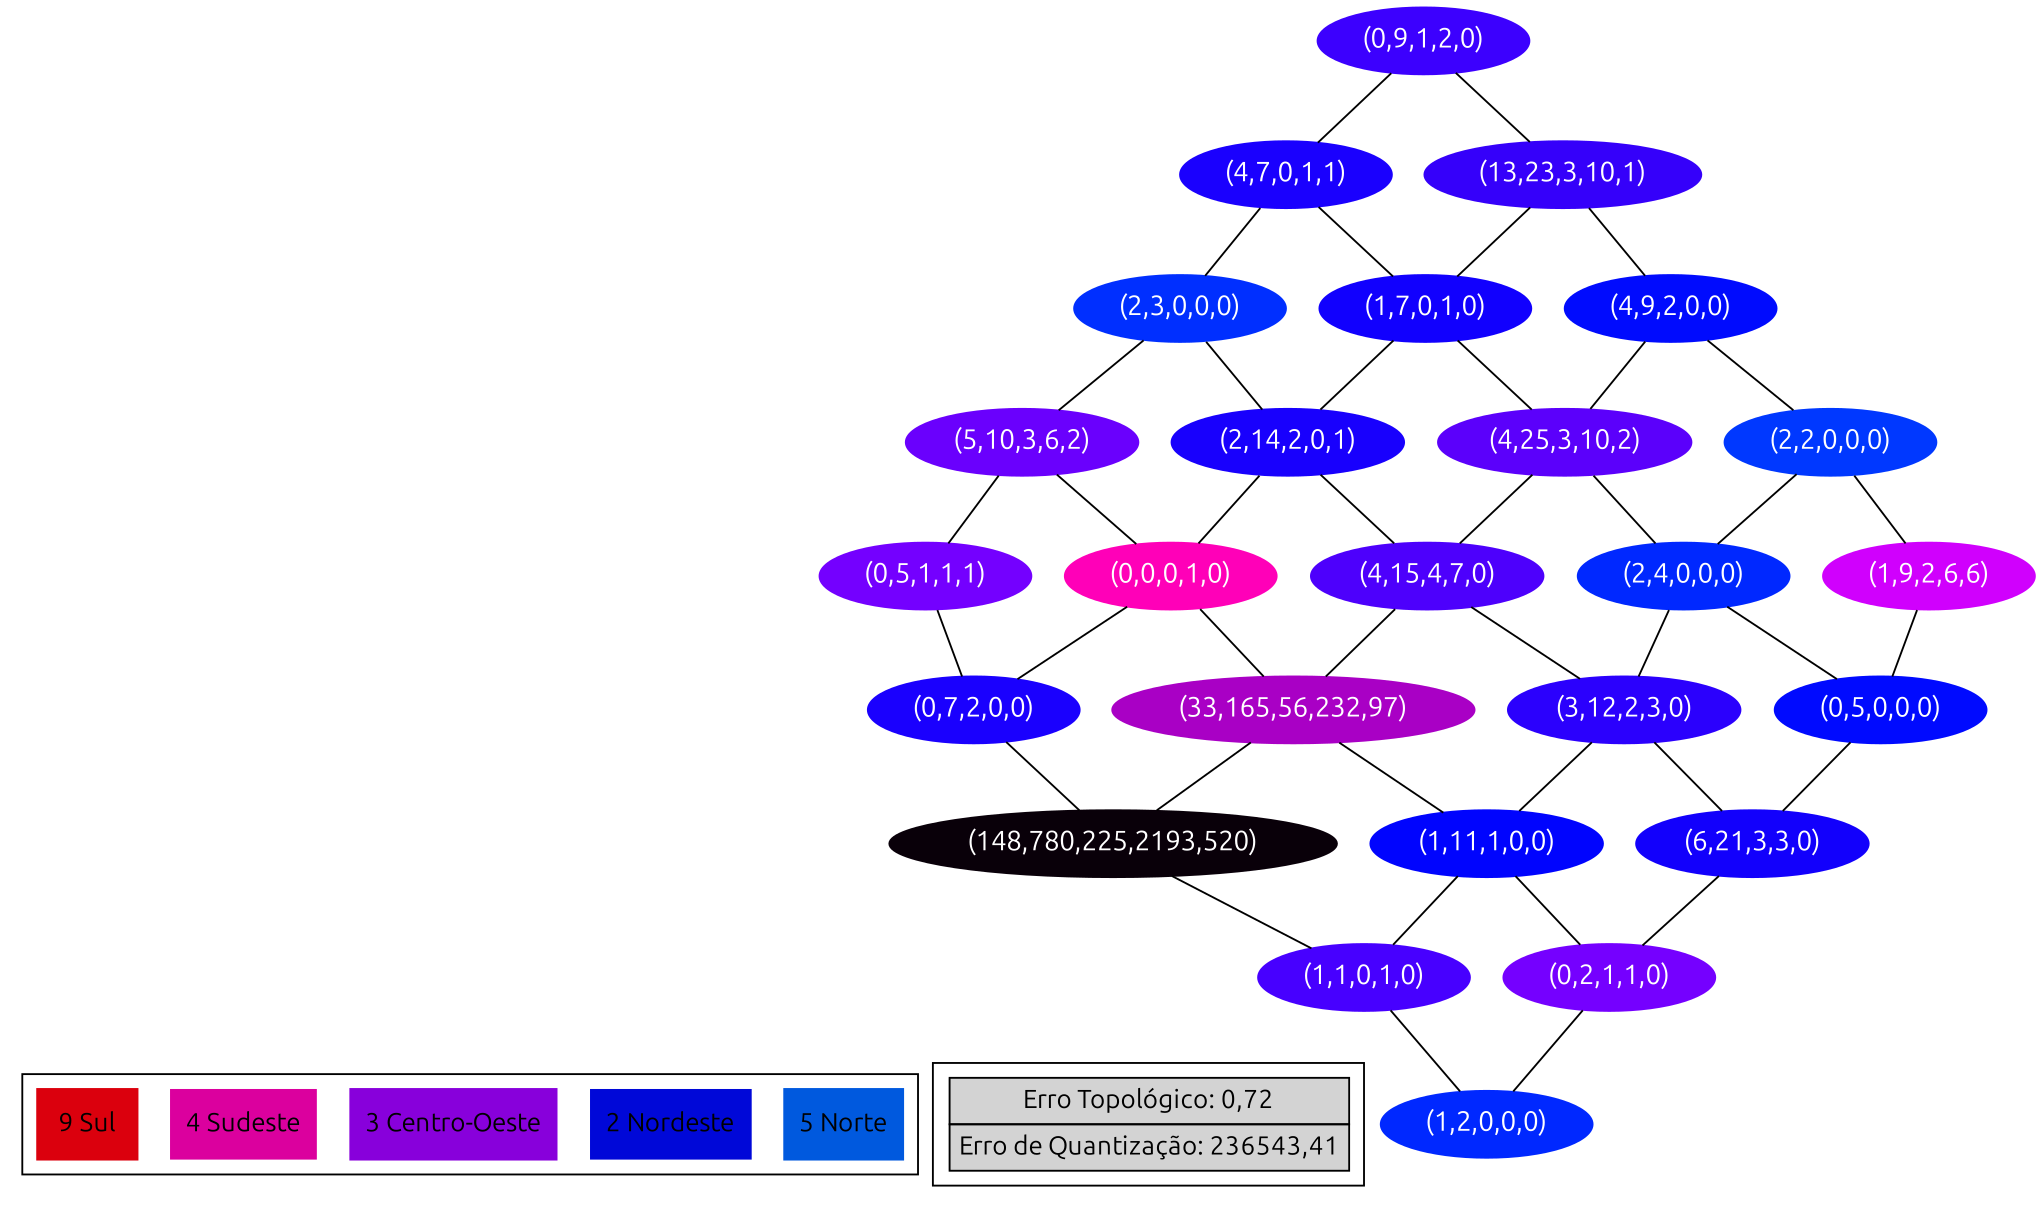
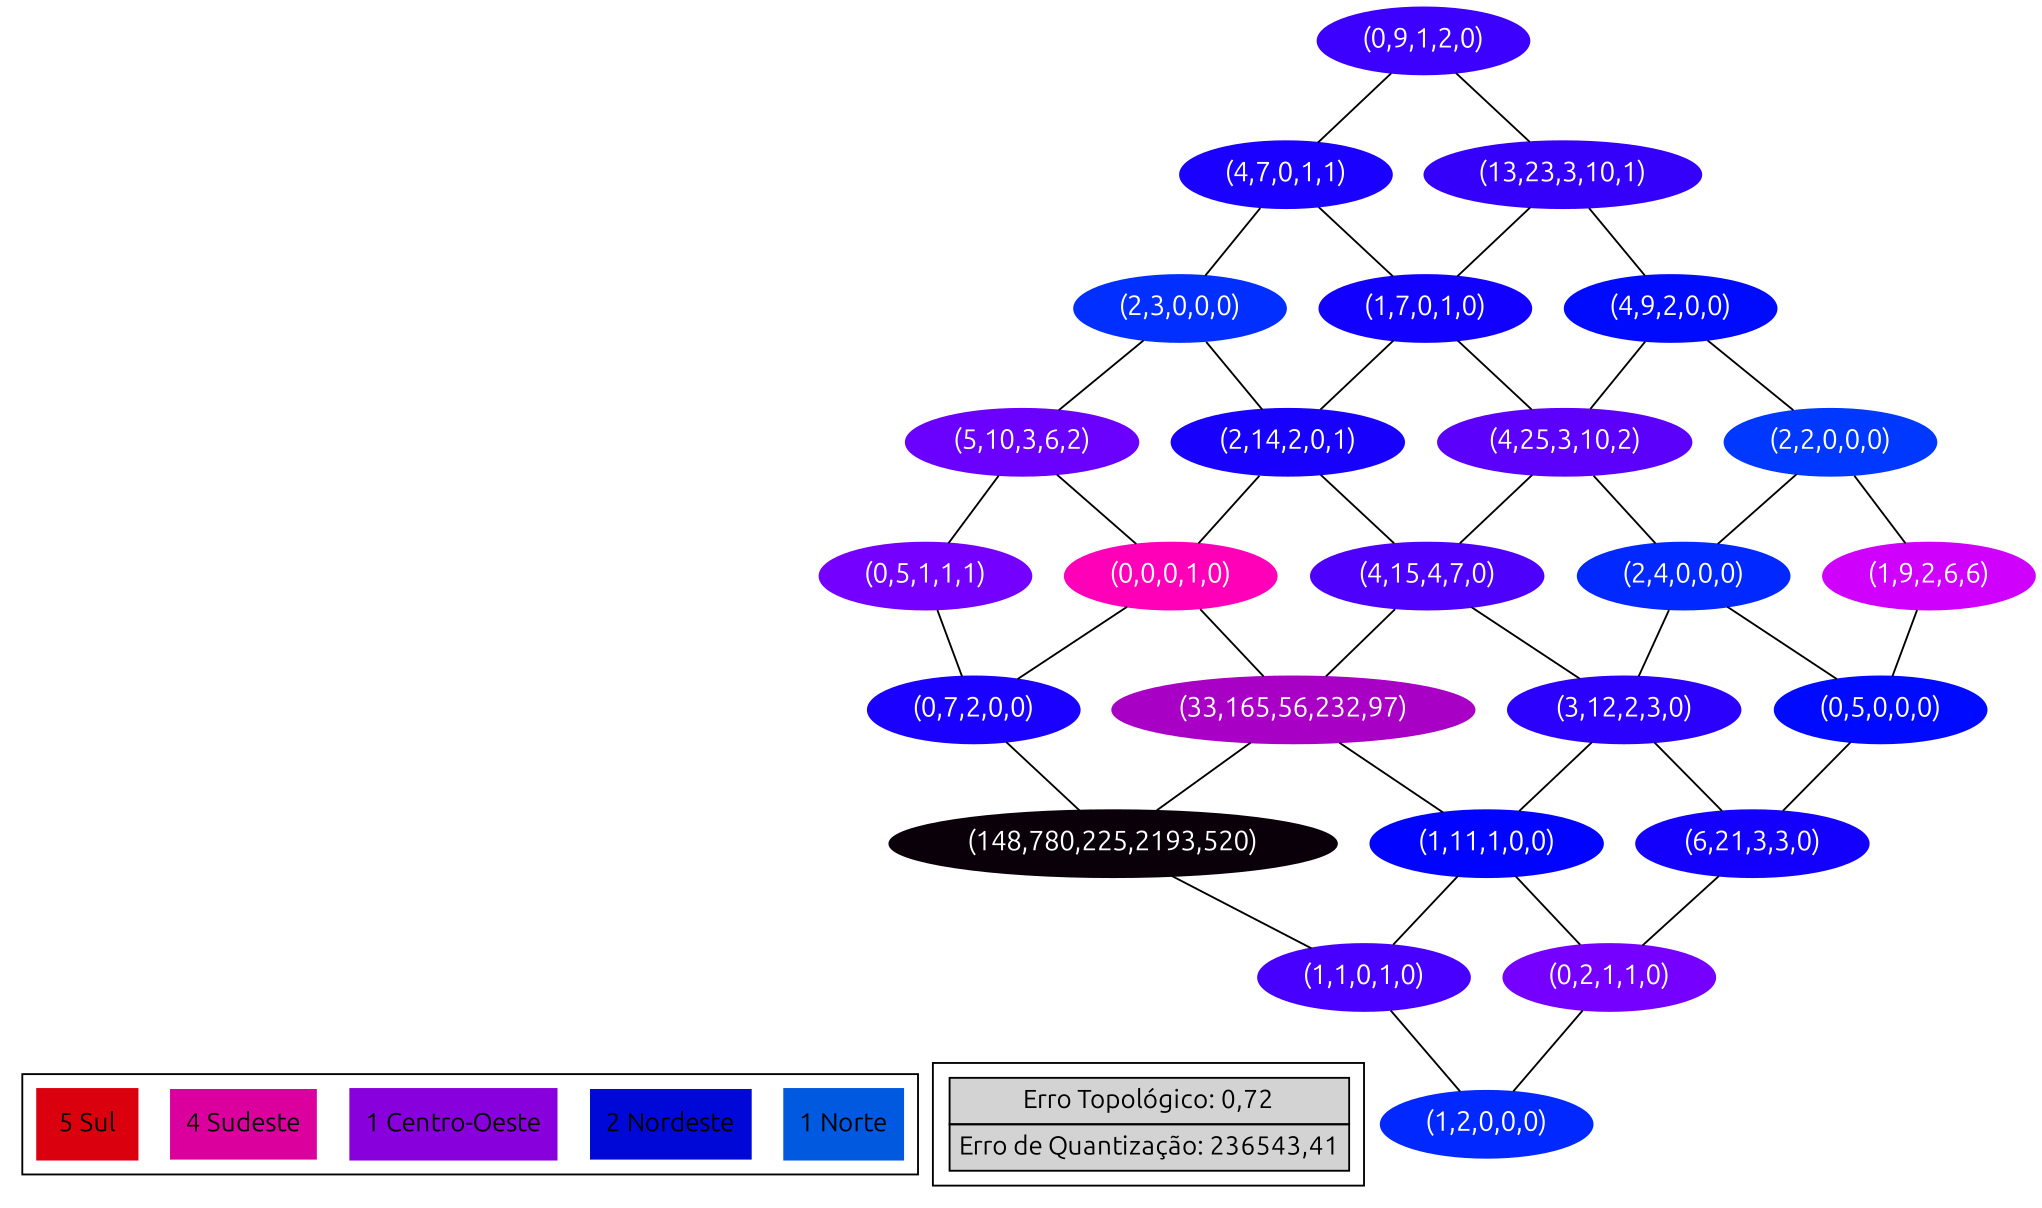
node "9 Sul": label "9 Sul" -> "5 Sul"
node "3 Centro-Oeste": label "3 Centro-Oeste" -> "1 Centro-Oeste"
node "5 Norte": label "5 Norte" -> "1 Norte"
